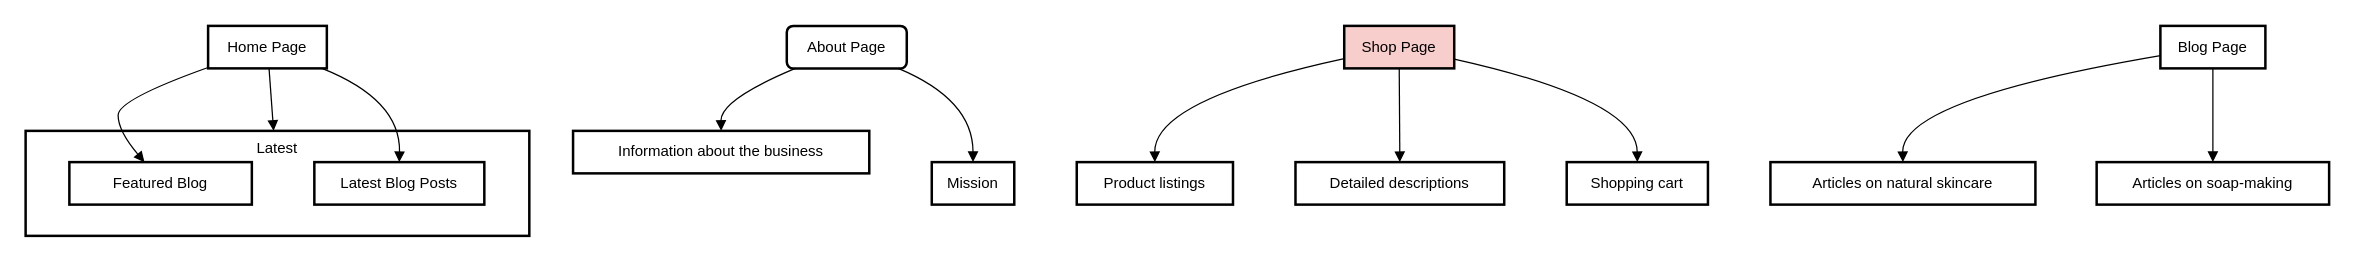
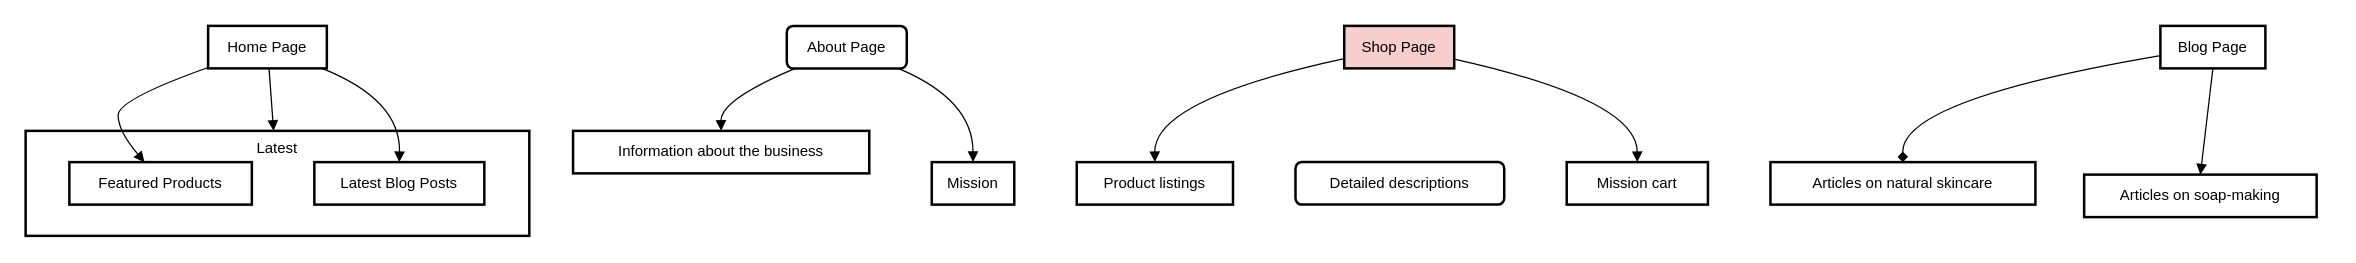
edge "Shop Page" -> "Detailed descriptions": removed
edge "Blog Page" -> "Articles on natural skincare": arrowhead block -> diamond
node "Featured Blog": label "Featured Blog" -> "Featured Products"
node "Detailed descriptions": shape rectangle -> rounded rectangle
node "Shopping cart": label "Shopping cart" -> "Mission cart"
node "Articles on soap-making": moved (2213, 183) -> (2201, 196)
